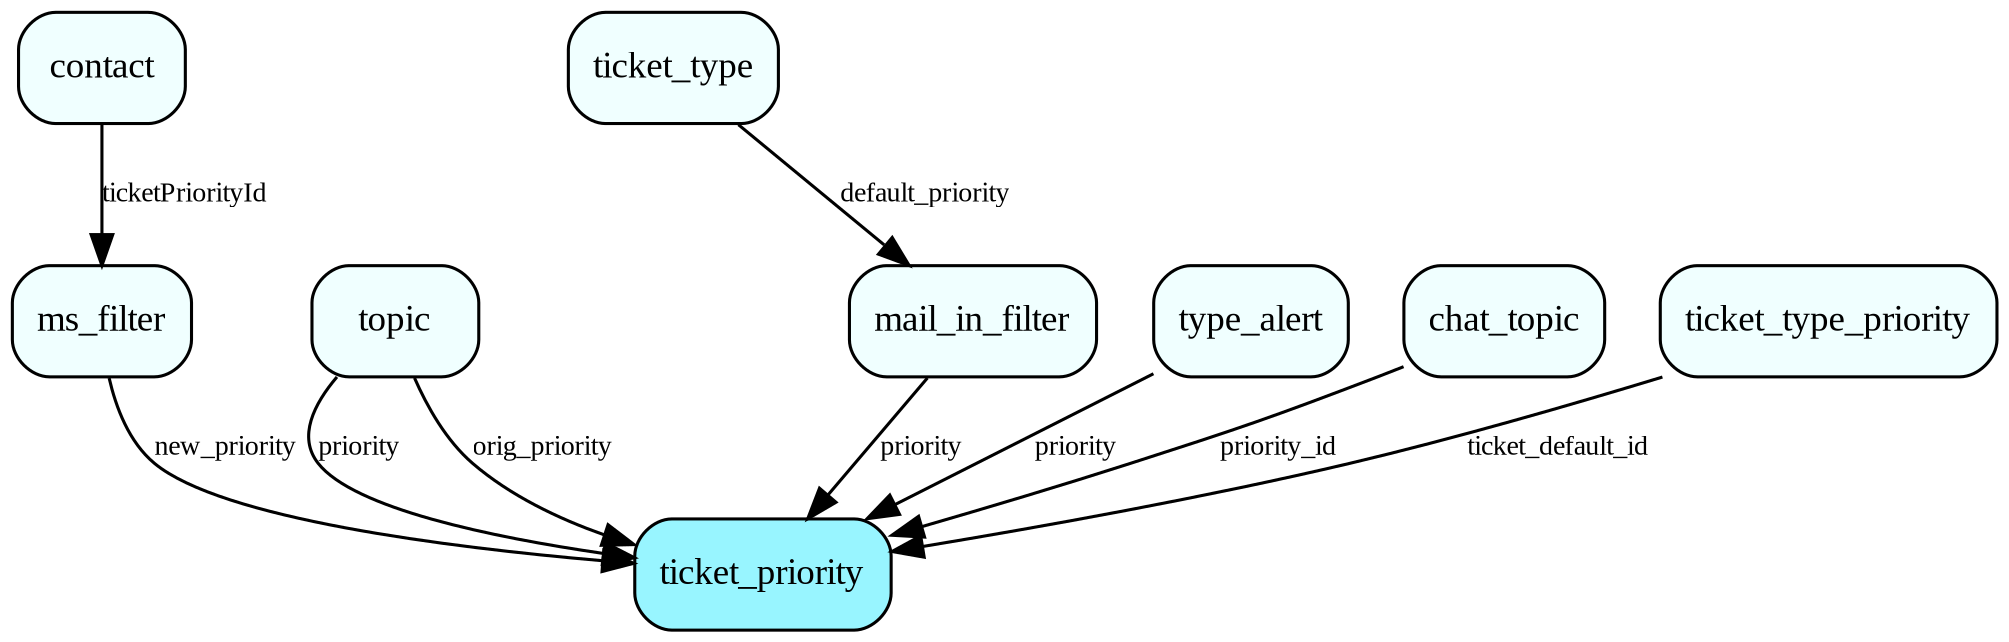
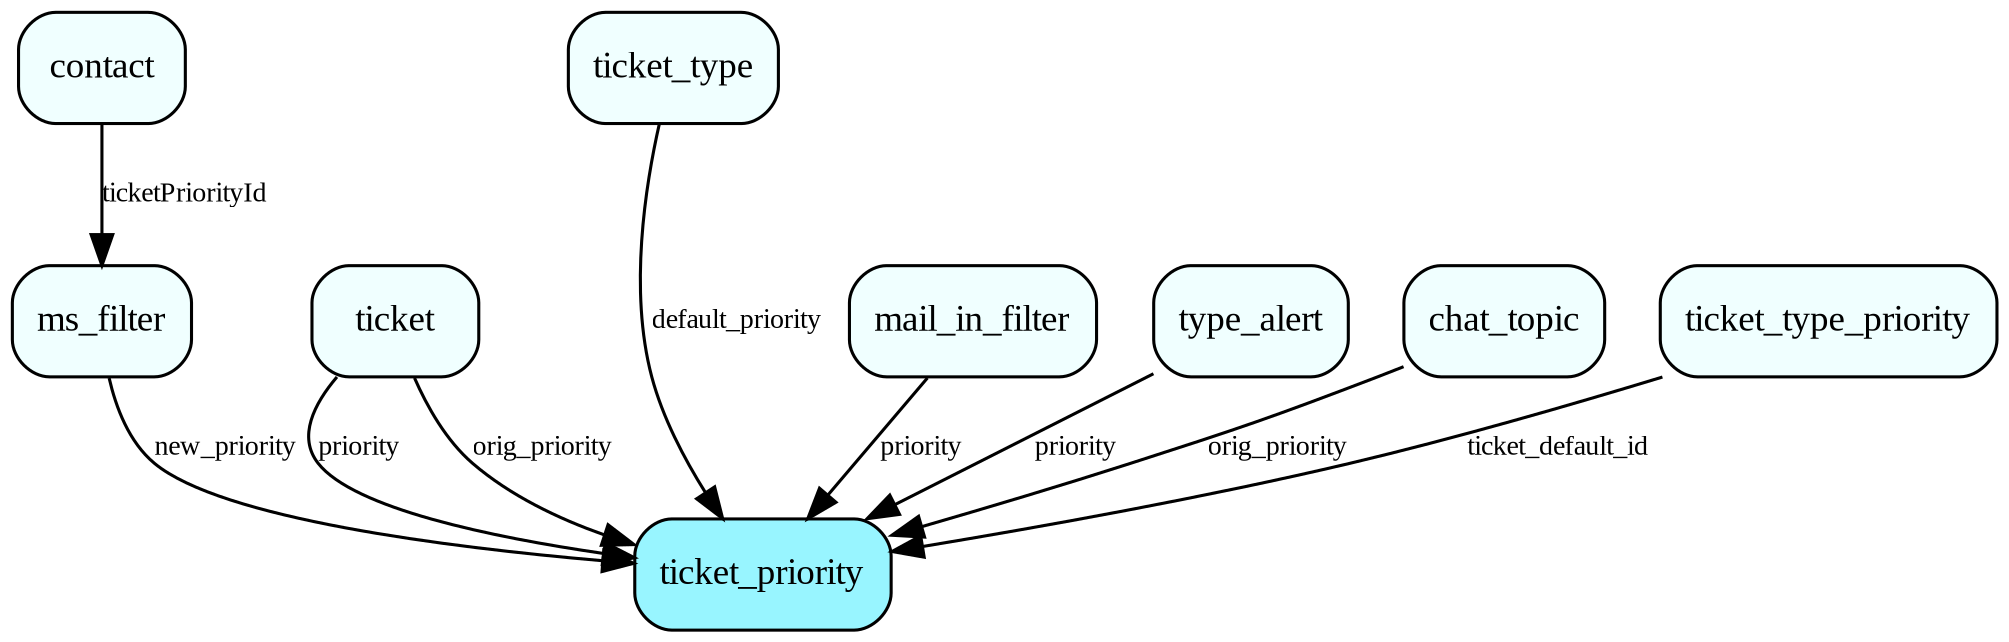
edge "ticket_type" -> "mail_in_filter": now "ticket_type" -> "ticket_priority"
node "topic": label "topic" -> "ticket"
edge "chat_topic" -> "ticket_priority": label "priority_id" -> "orig_priority"
